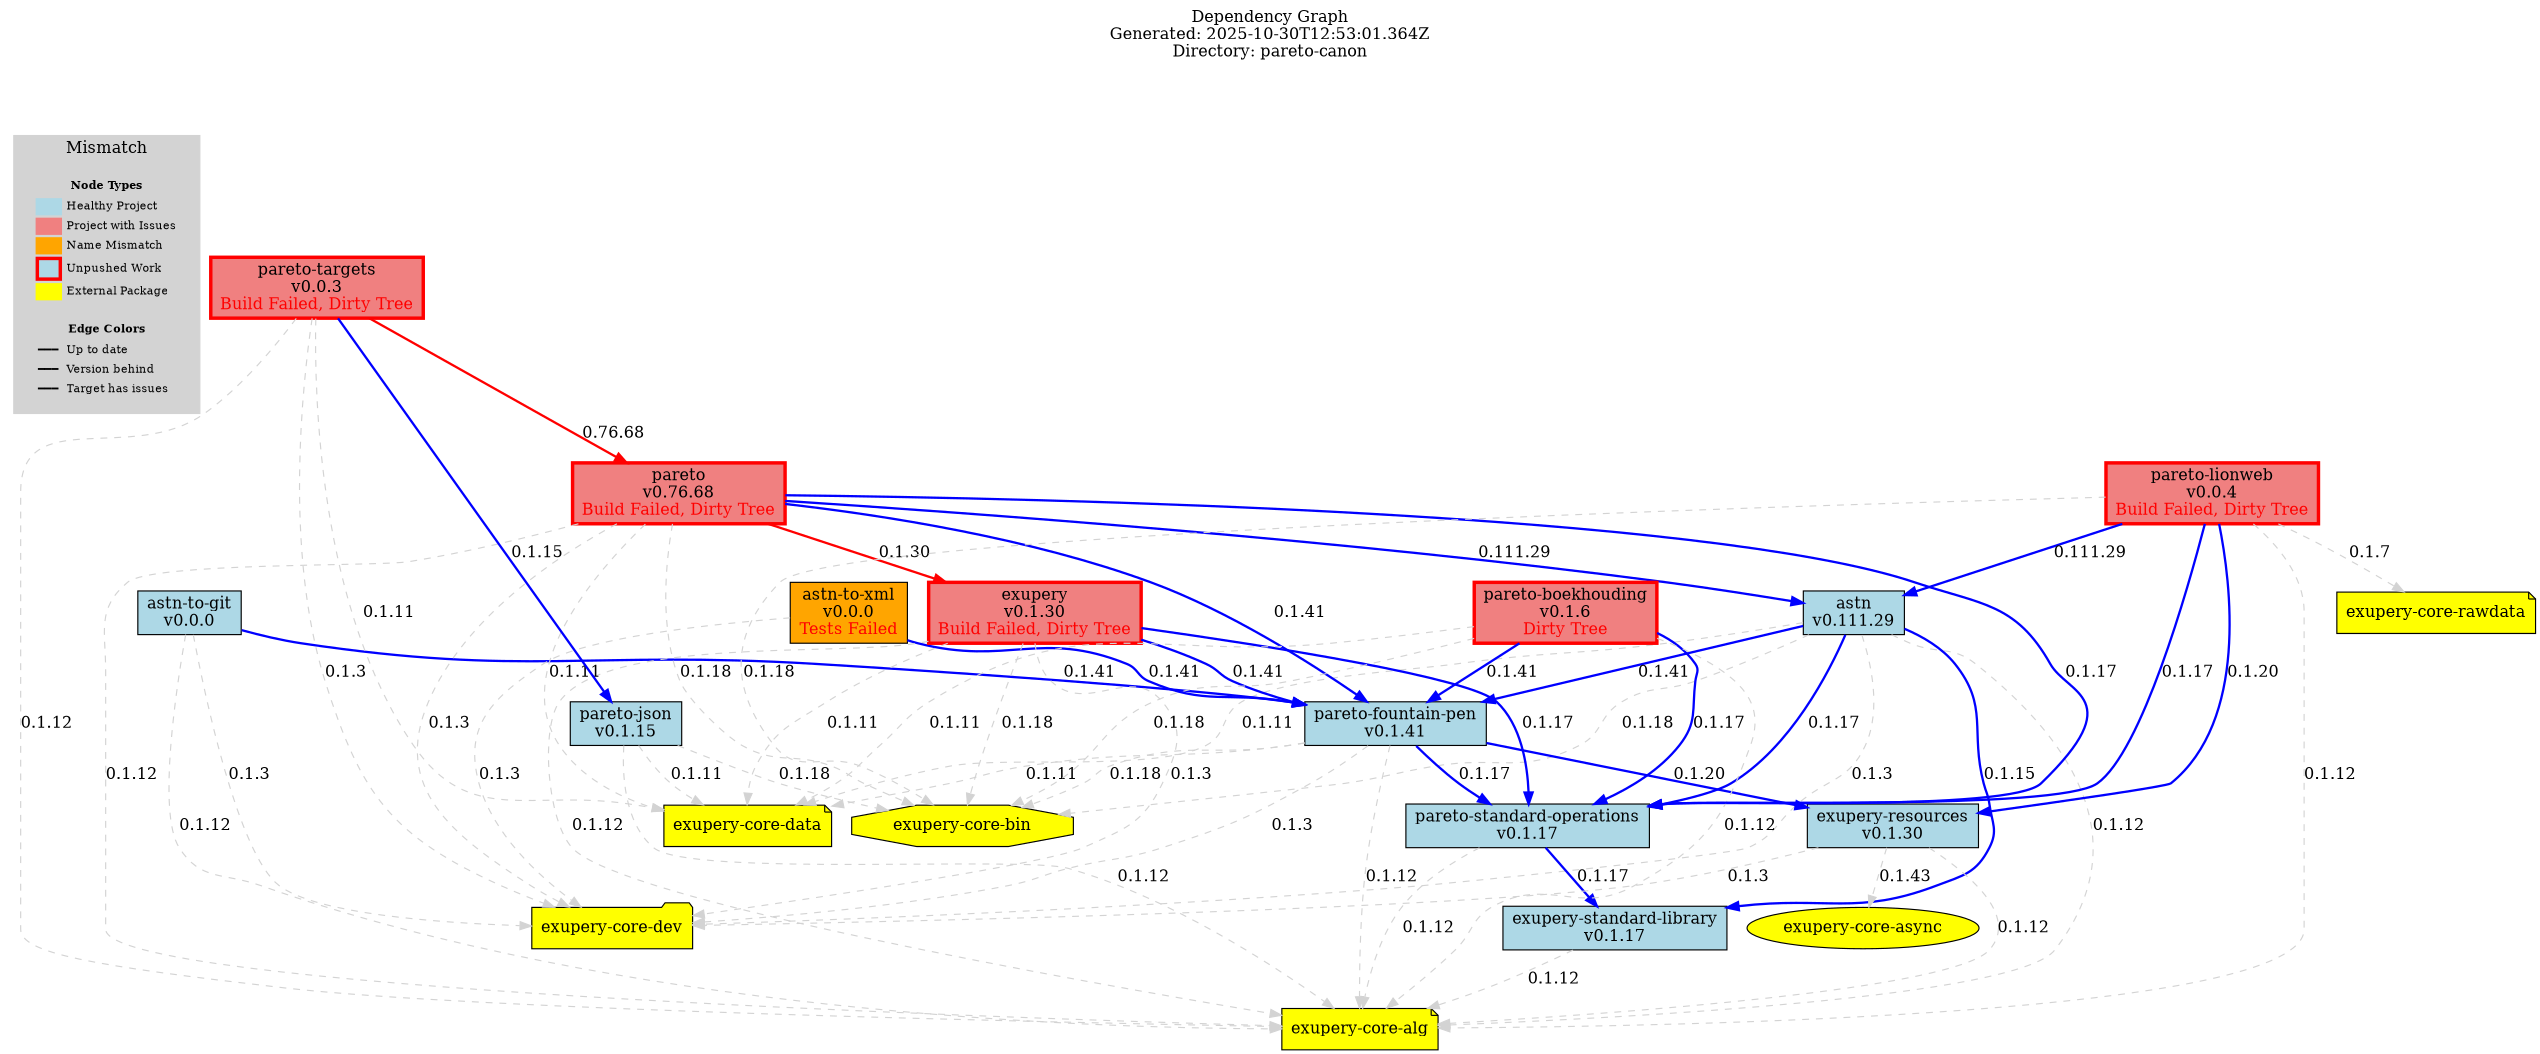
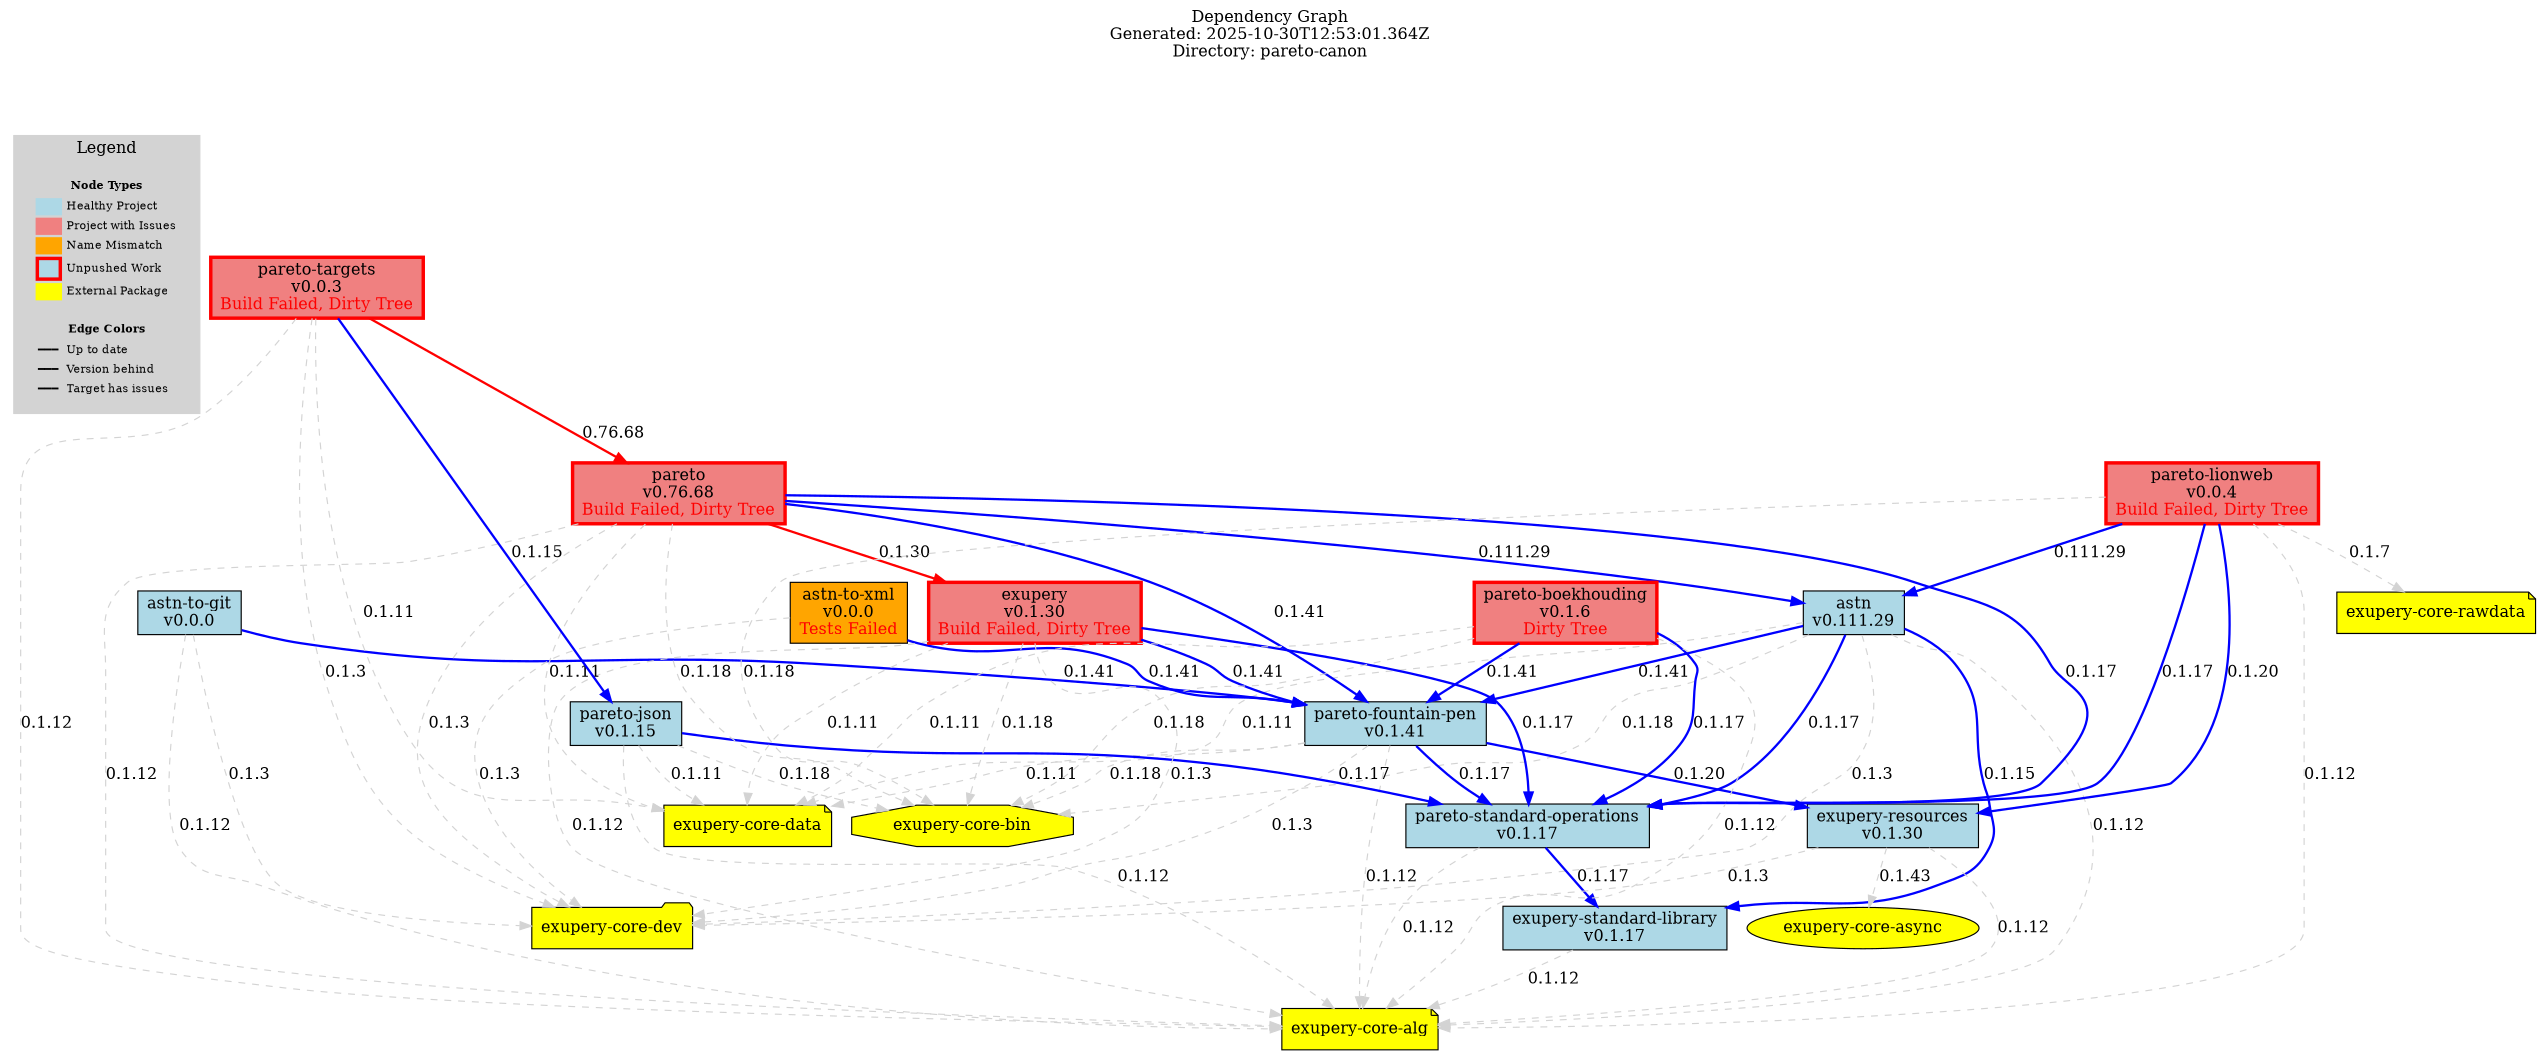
cluster "Mismatch": label "Mismatch" -> "Legend"
edge "pareto-json" -> "pareto-standard-operations": added, label "0.1.17"
